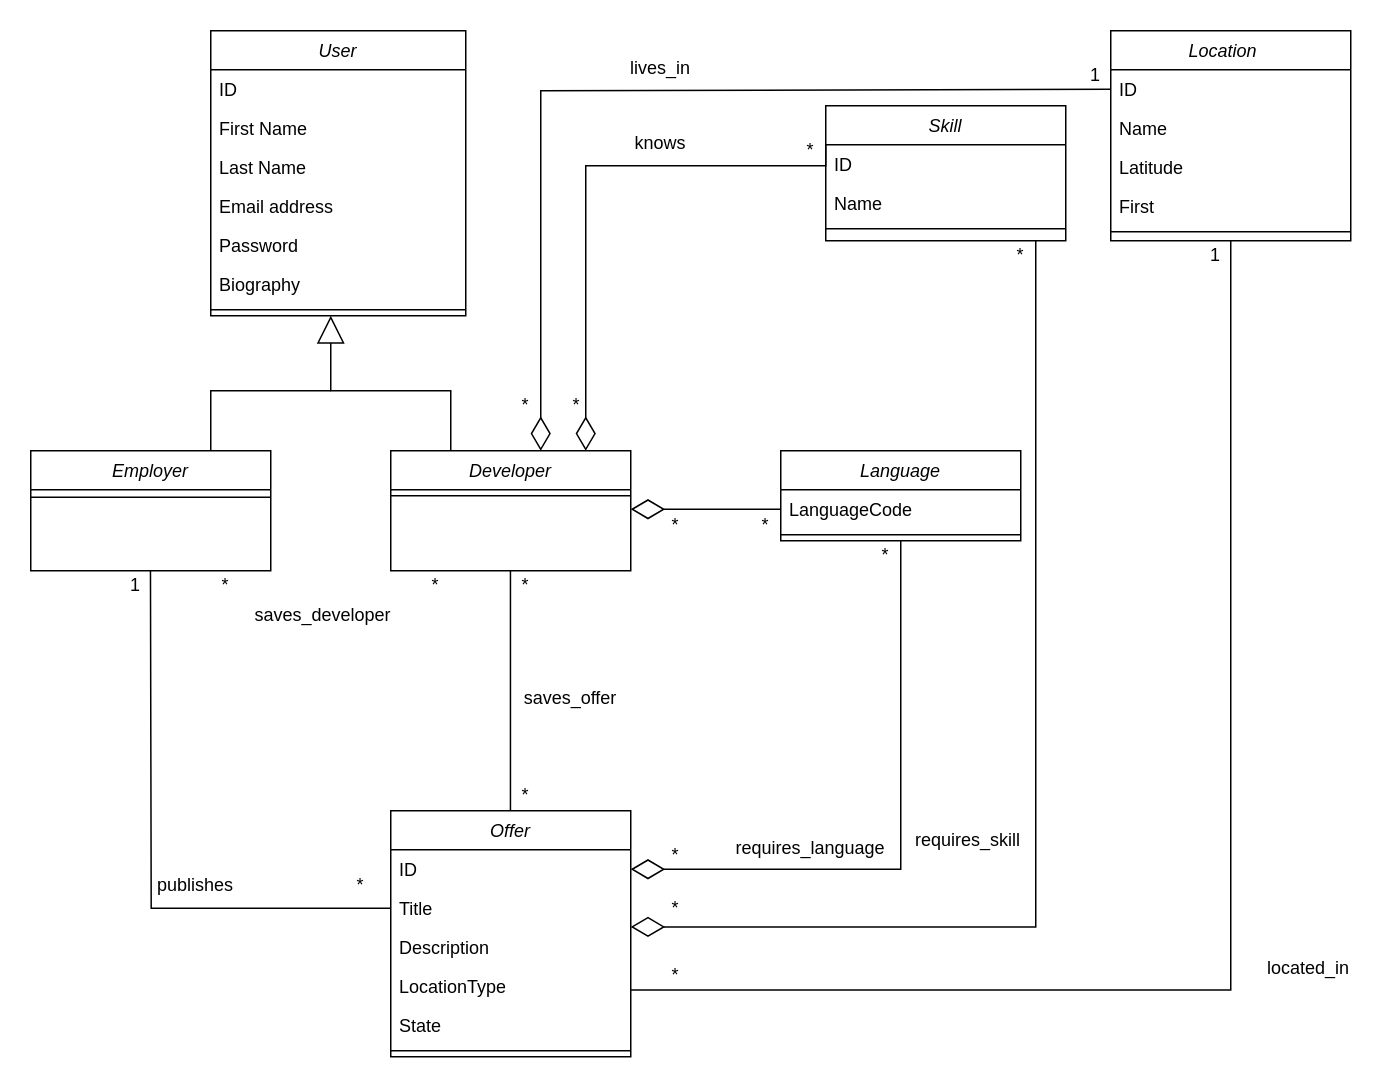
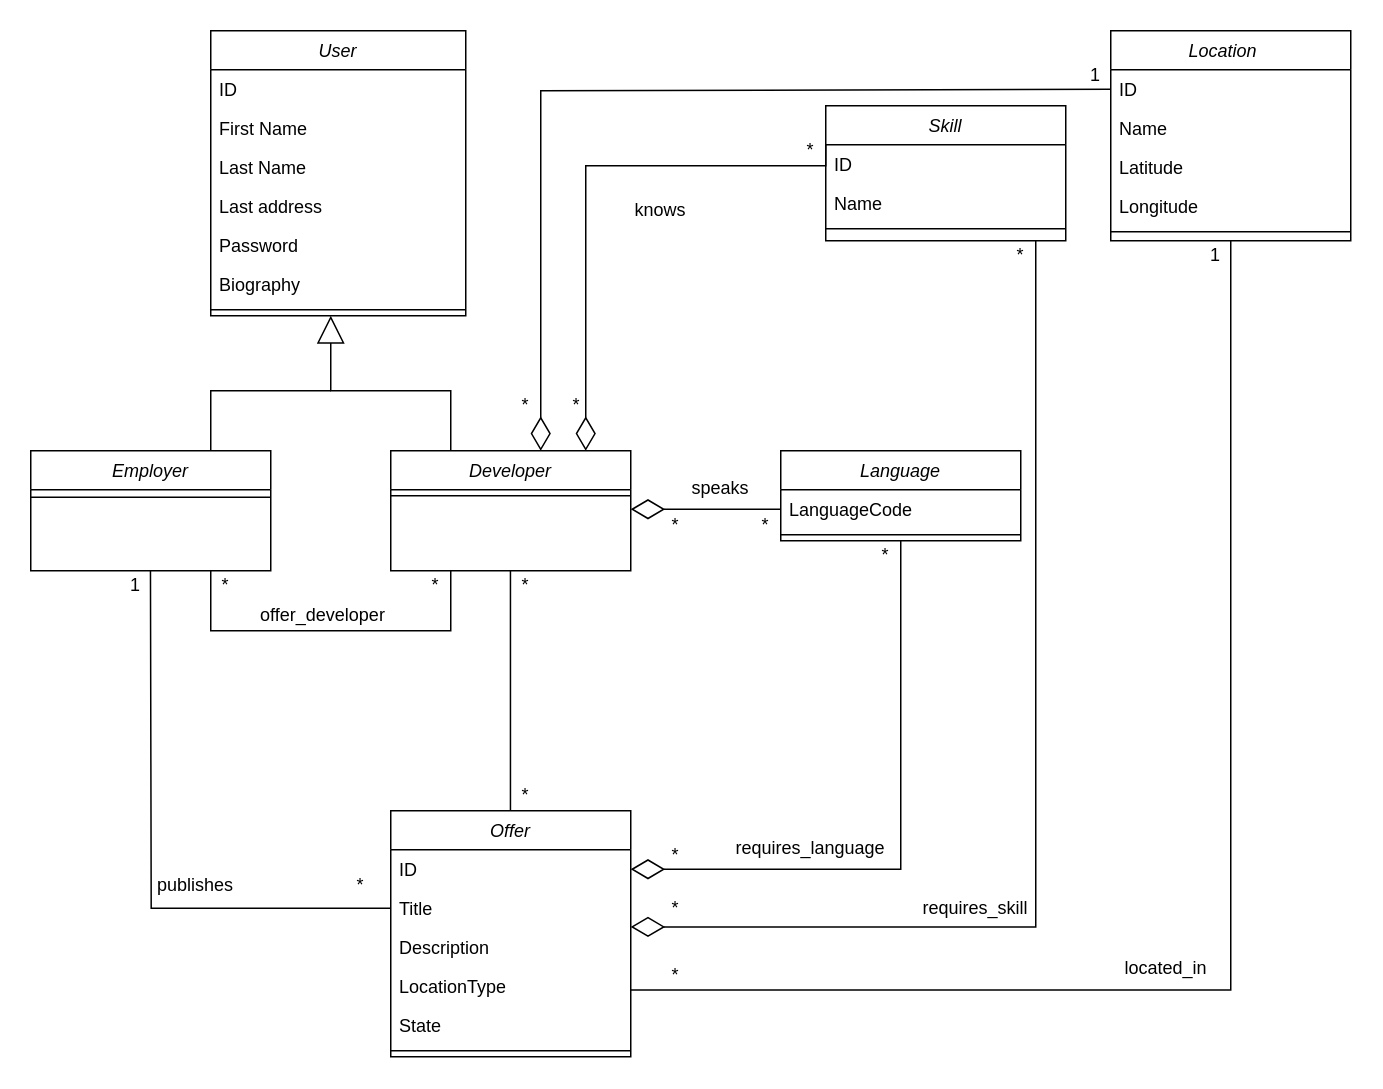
node "lives_in": removed
node "knows": moved (661, 143) -> (661, 211)
node "First": label "First" -> "Longitude"
node "Email address": label "Email address" -> "Last address"
node "speaks": added
node "saves_developer": label "saves_developer" -> "offer_developer"
edge "Employer" -- "Developer": added
node "saves_offer": removed
node "requires_skill": moved (968, 841) -> (976, 908)
node "located_in": moved (1309, 968) -> (1166, 968)
